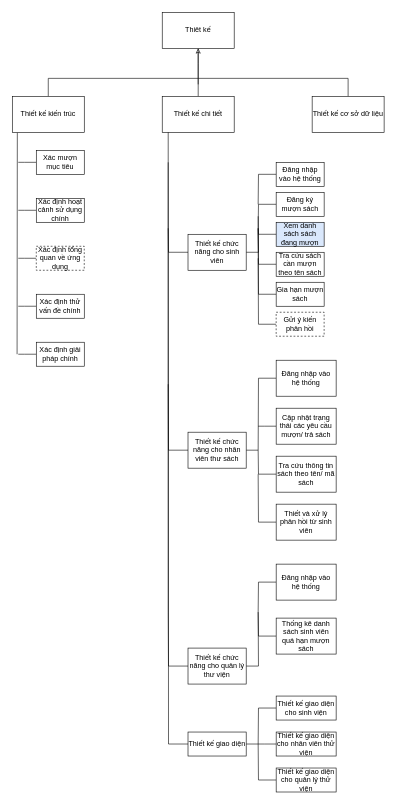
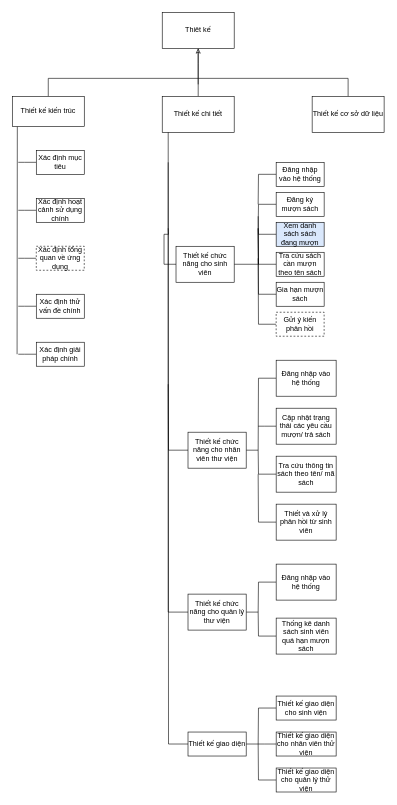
node "Thiết kế kiến trúc": size 72x36 -> 72x30
node "Xác mượn mục tiêu": label "Xác mượn mục tiêu" -> "Xác định mục tiêu"
node "Thiết kế chức năng cho sinh viên": moved (217, 252) -> (205, 264)
node "Thiết kế chức năng cho nhân viên thư sách": label "Thiết kế chức năng cho nhân viên thư sách" -> "Thiết kế chức năng cho nhân viên thư viện"
node "Thiết kế chức năng cho quản lý thư viện": moved (217, 666) -> (217, 612)
